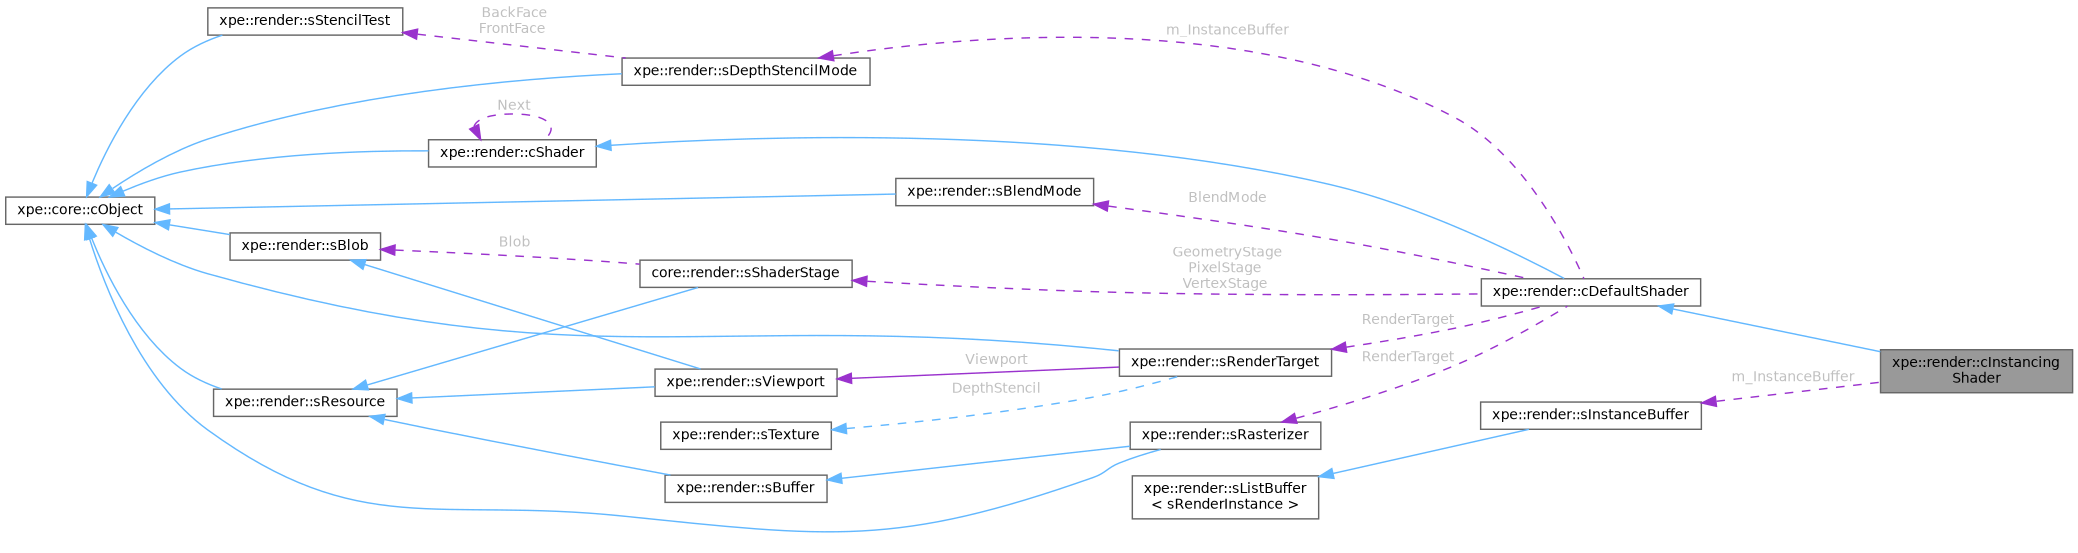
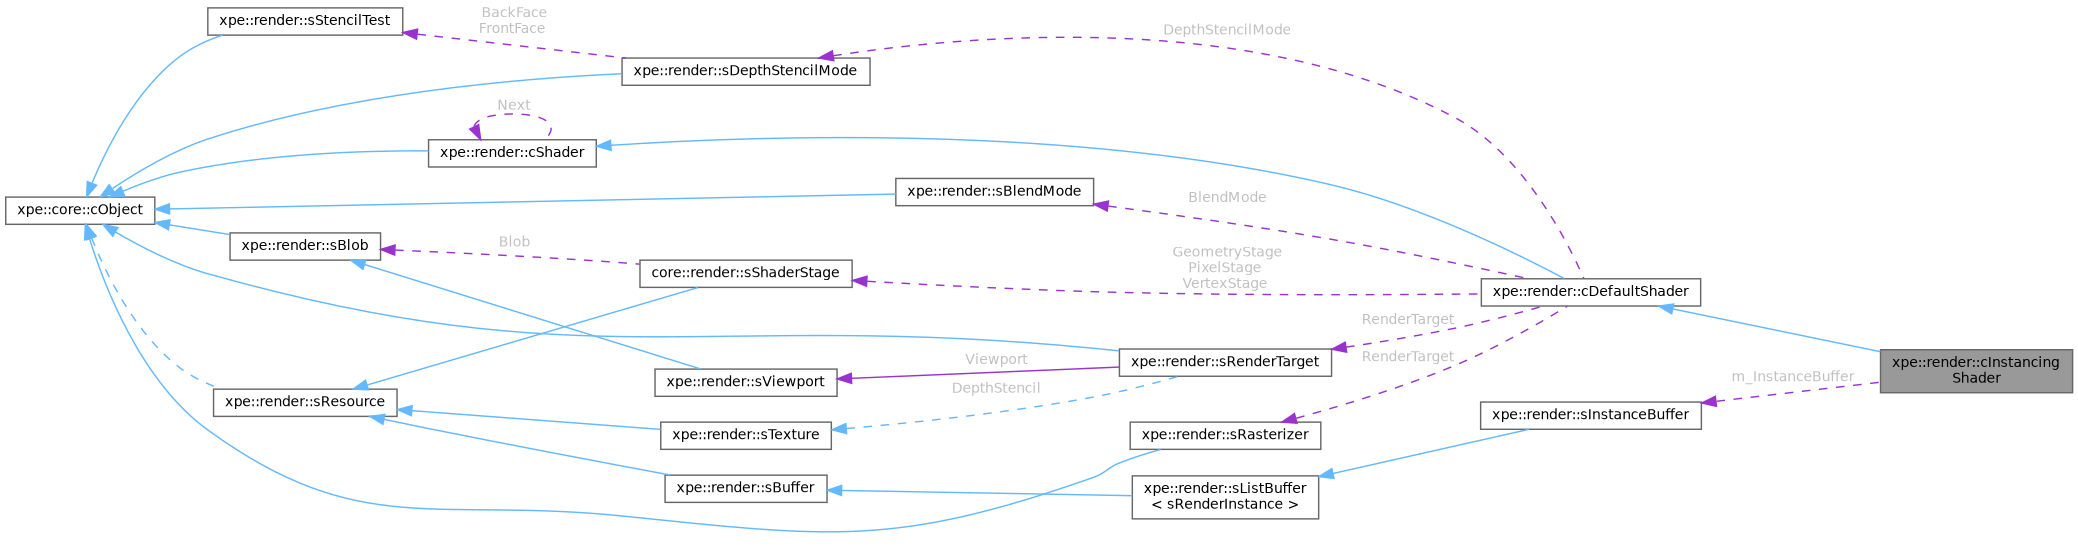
edge "xpe::render::cDefaultShader" -> "xpe::render::sDepthStencilMode": label " m_InstanceBuffer" -> " DepthStencilMode"
edge "xpe::render::sResource" -> "xpe::core::cObject": style solid -> dashed
edge "xpe::render::sViewport" -> "xpe::render::sResource": now "xpe::render::sTexture" -> "xpe::render::sResource"
edge "xpe::render::sRasterizer" -> "xpe::render::sBuffer": now "xpe::render::sListBuffer < sRenderInstance >" -> "xpe::render::sBuffer"
